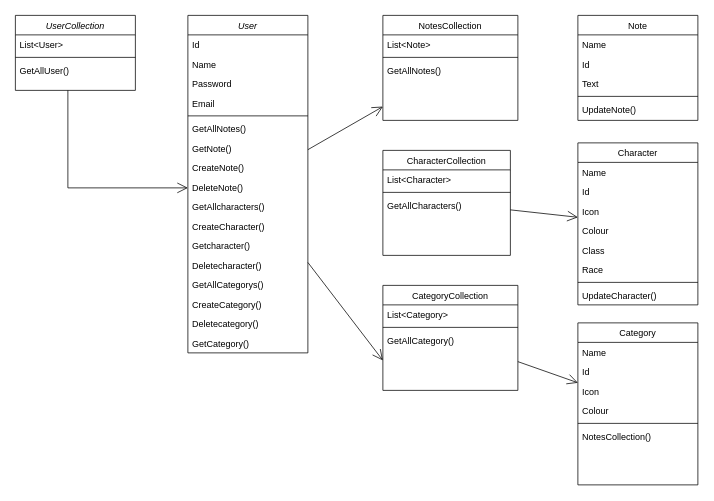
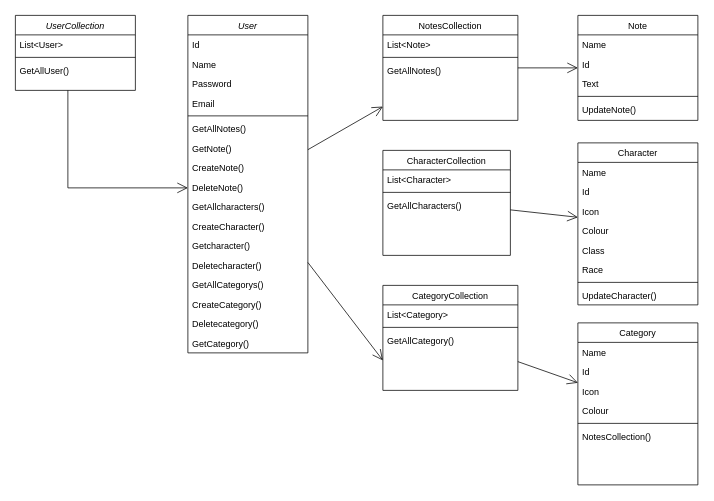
edge "NotesCollection" -> "Note": added
